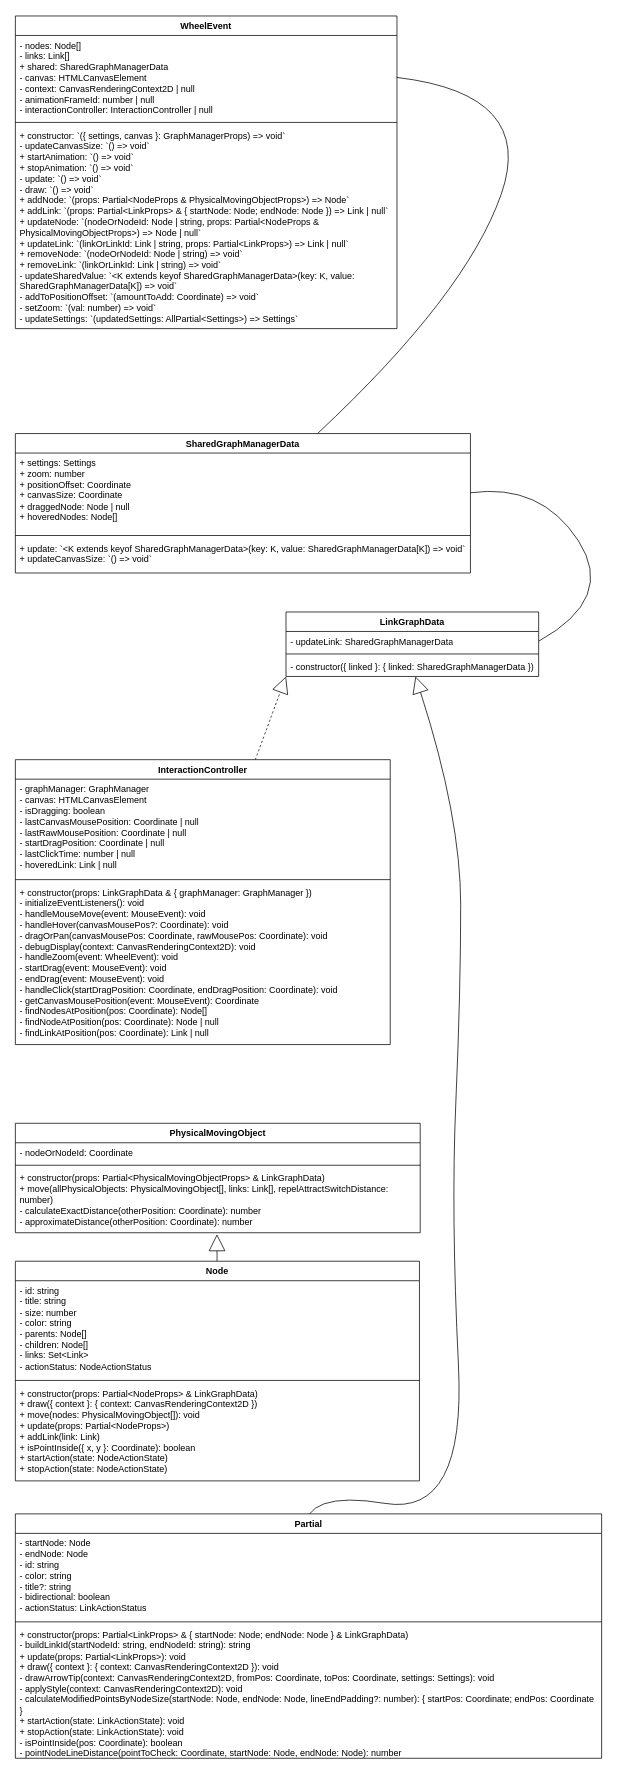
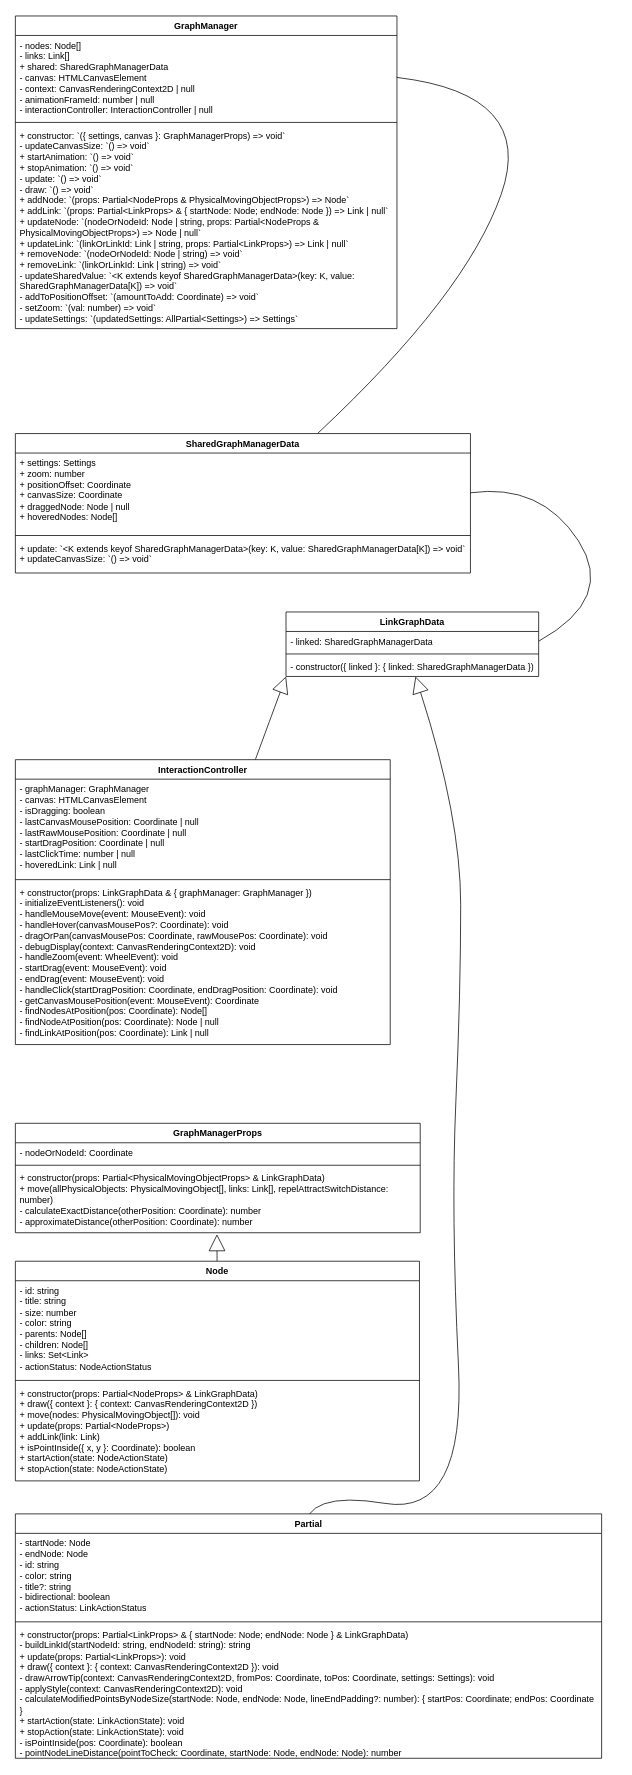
node "WheelEvent": label "WheelEvent" -> "GraphManager"
node "- updateLink: SharedGraphManagerData": label "- updateLink: SharedGraphManagerData" -> "- linked: SharedGraphManagerData"
edge "InteractionController" -> "LinkGraphData": style dashed -> solid
node "PhysicalMovingObject": label "PhysicalMovingObject" -> "GraphManagerProps"
